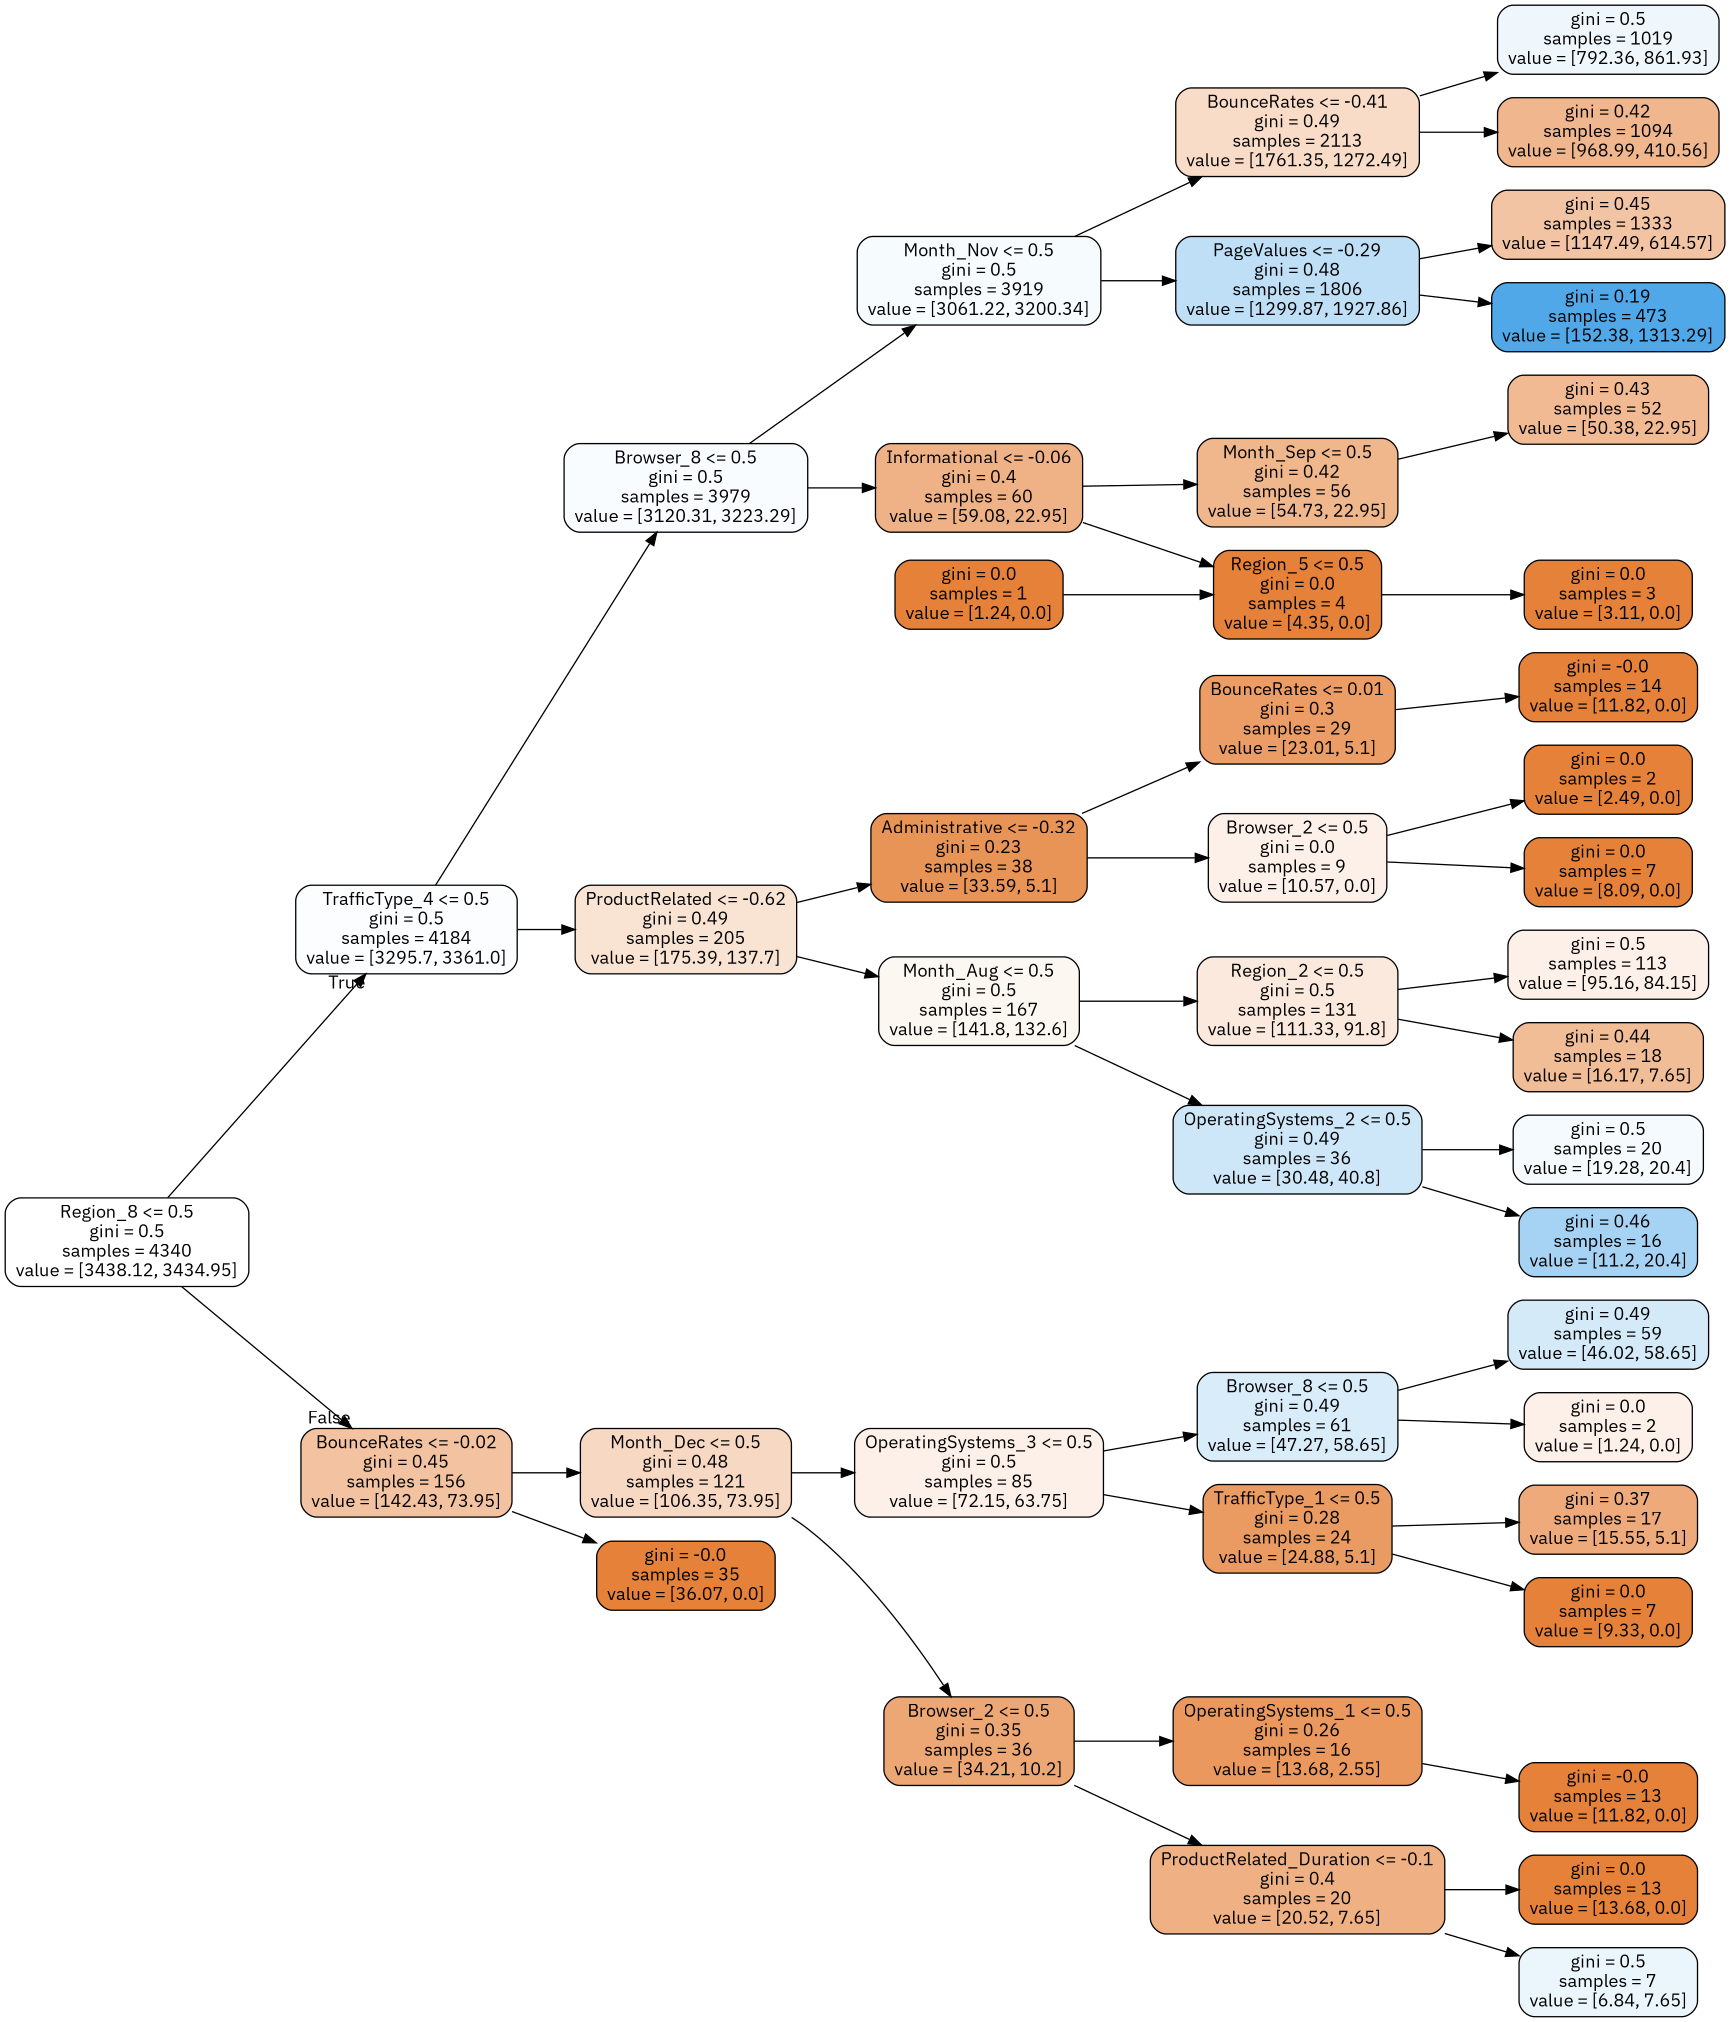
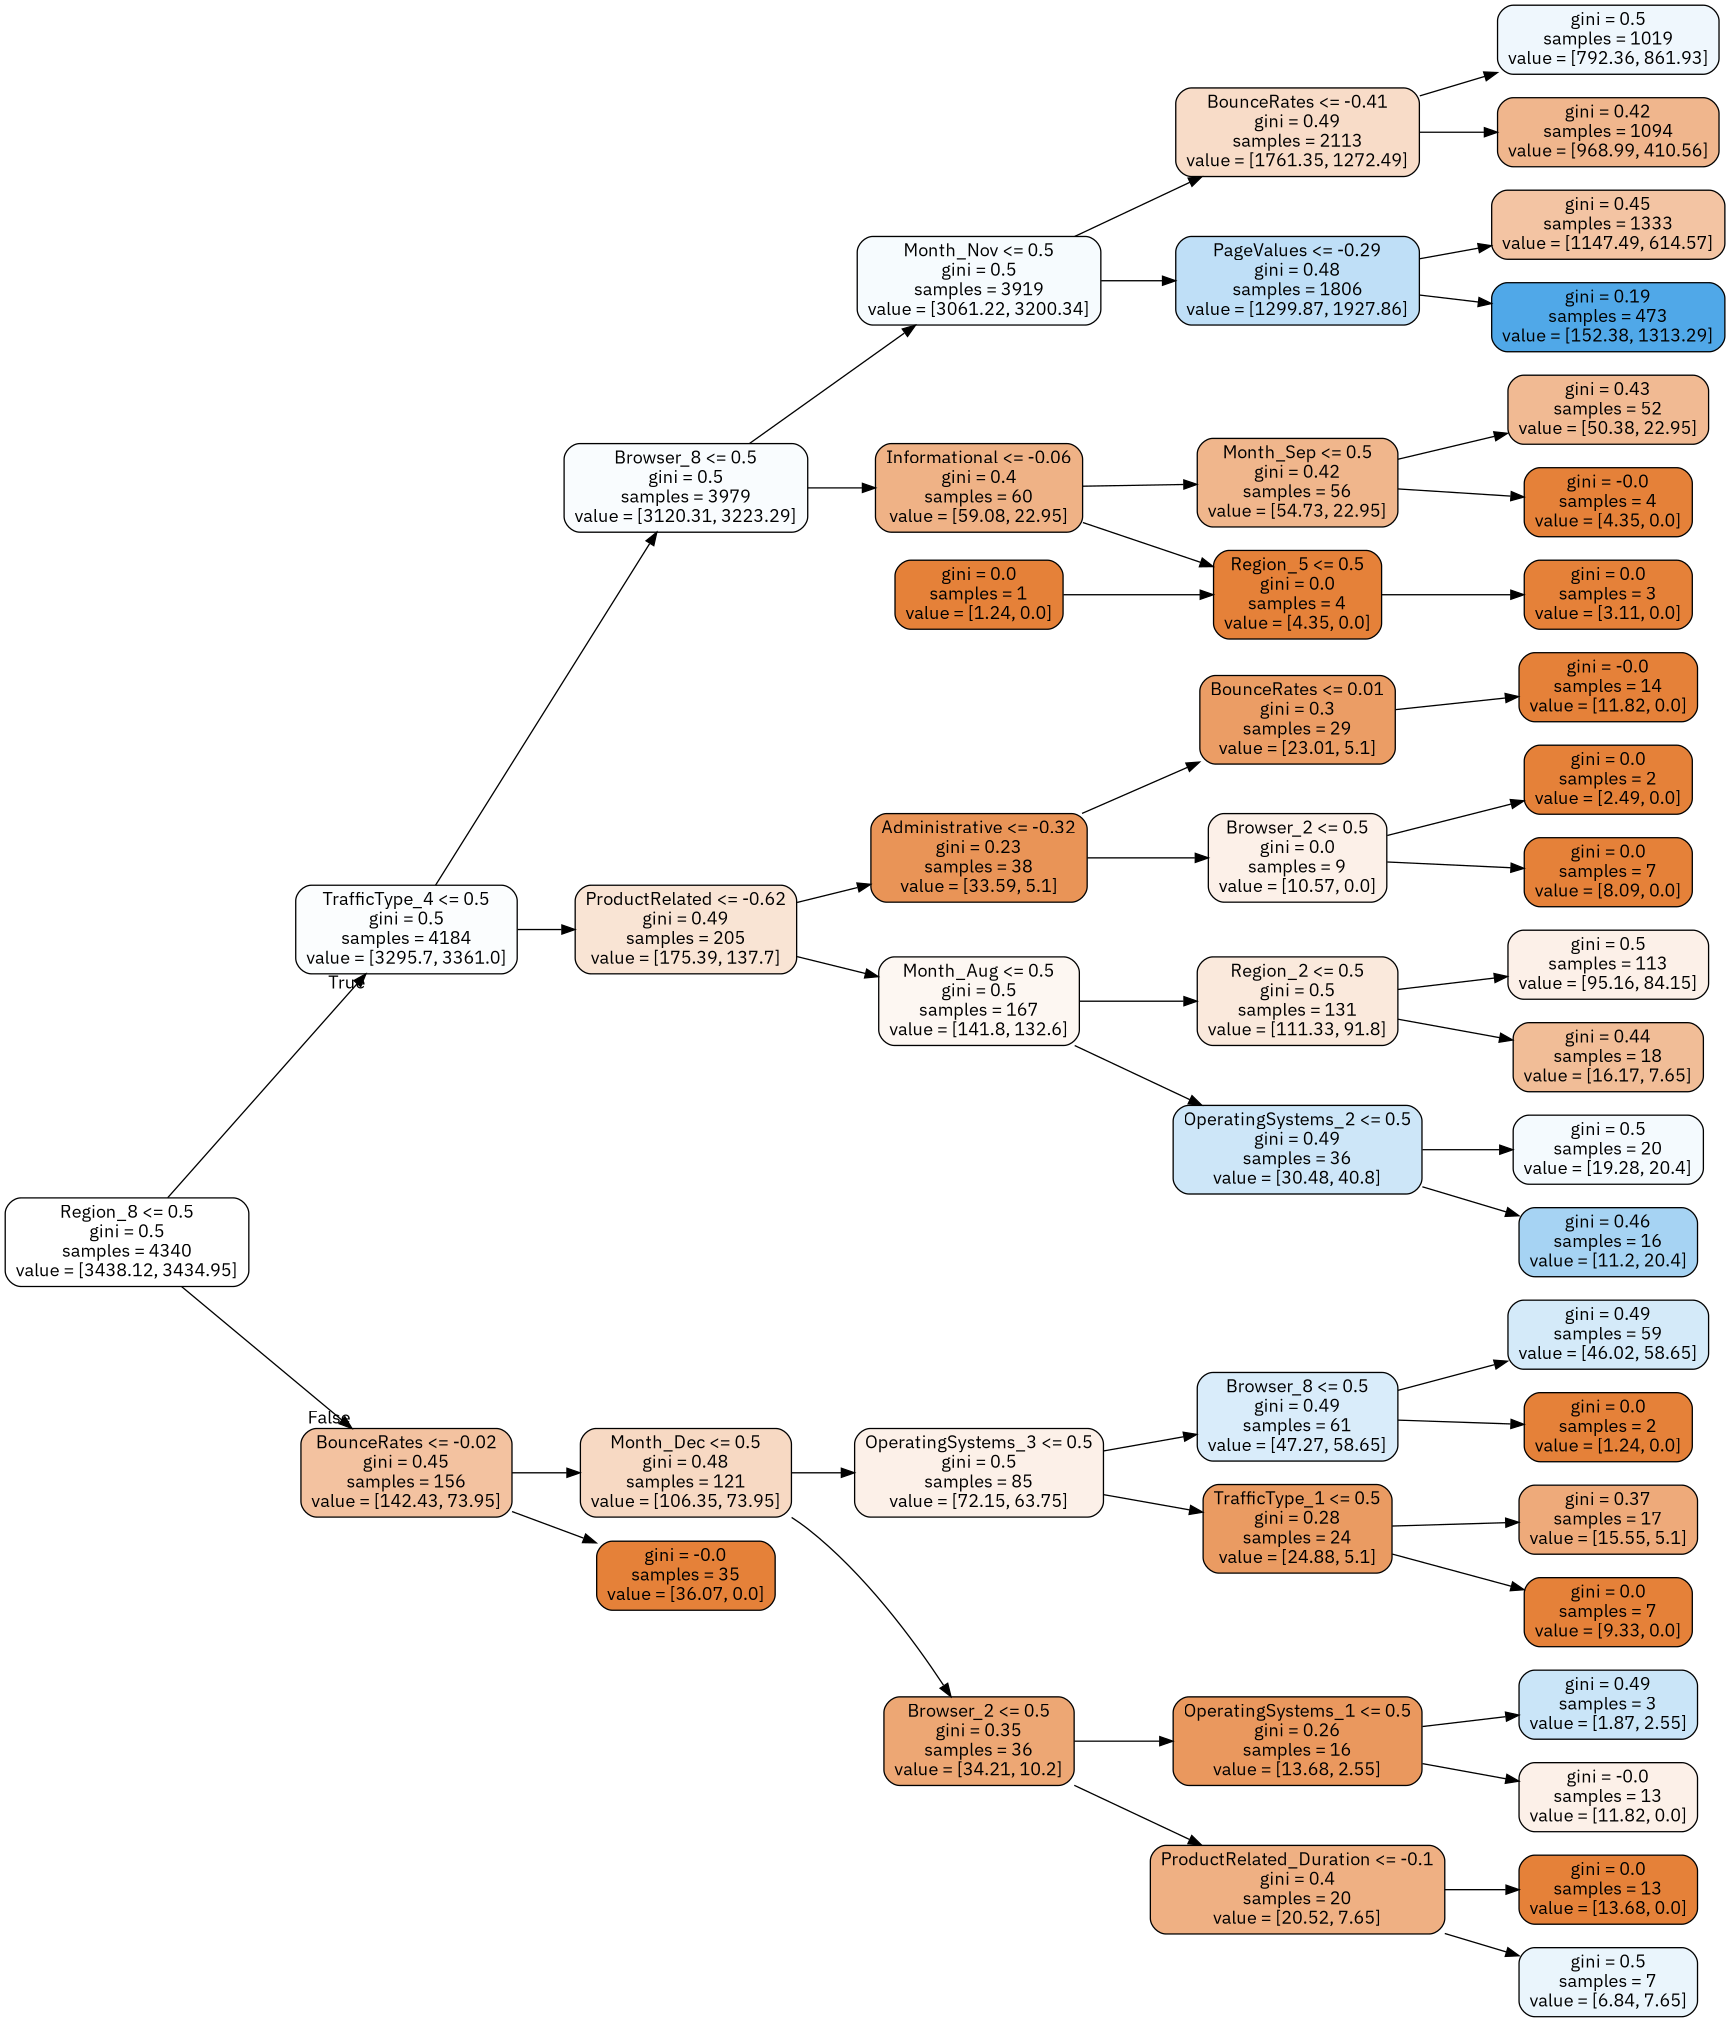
node "gini = -0.0 samples = 4 value = [4.35, 0.0]": added
node "gini = 0.0 samples = 2 value = [1.24, 0.0]": fillcolor #fcf0e8 -> #e58139
node "gini = 0.49 samples = 3 value = [1.87, 2.55]": added
node "gini = -0.0 samples = 13 value = [11.82, 0.0]": fillcolor #e58139 -> #fcf0e8
